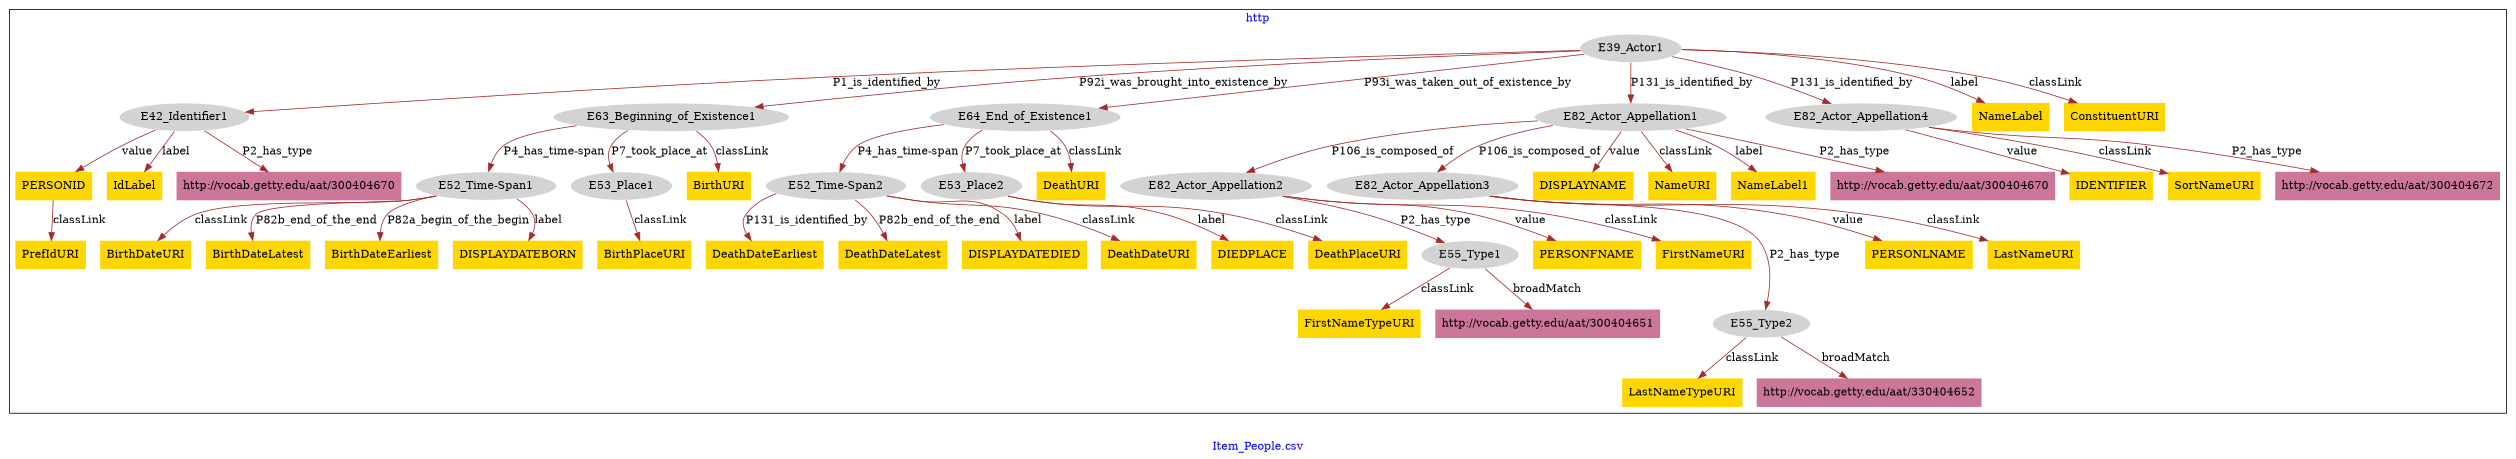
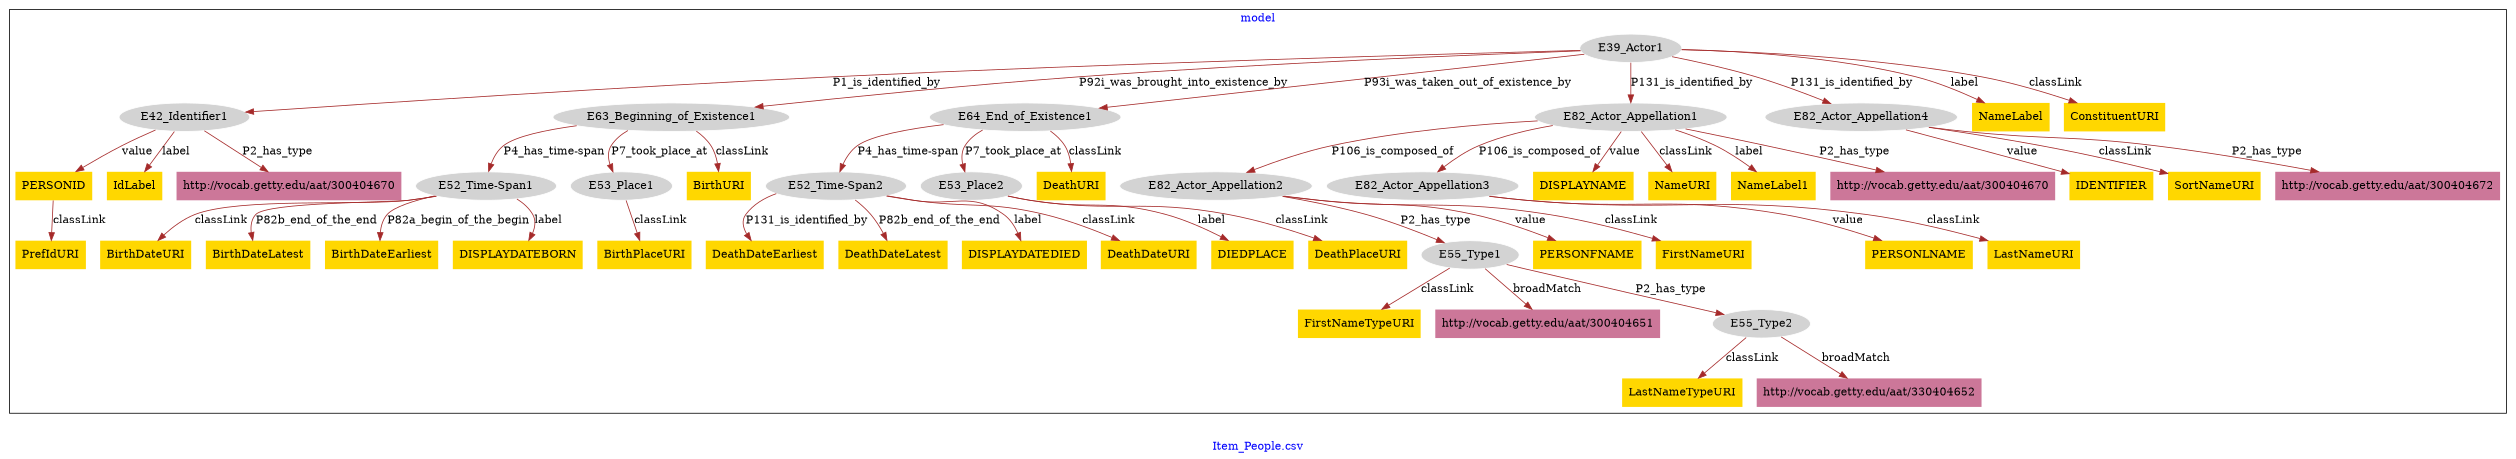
cluster "http": label "http" -> "model"
edge "E82_Actor_Appellation3" -> "E55_Type2": now "E55_Type1" -> "E55_Type2"
